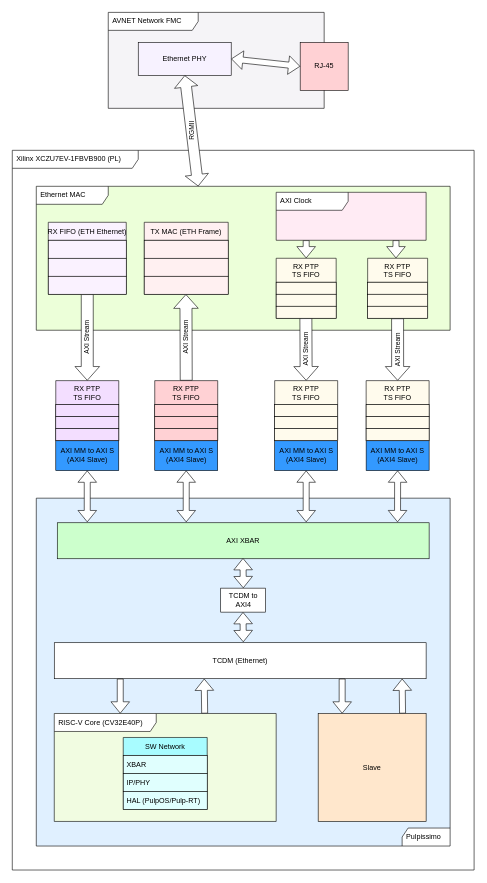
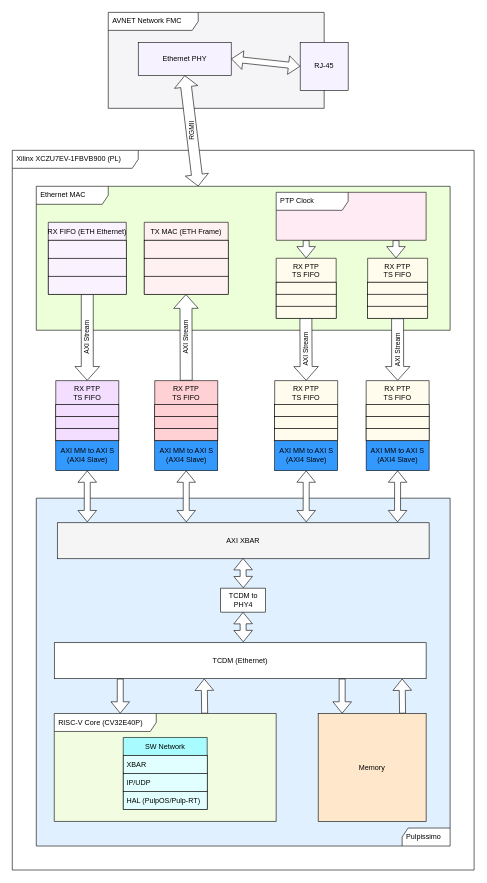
node "RJ-45": fillcolor #ffd1d4 -> #f7f2ff
node "AXI Clock": label "AXI Clock" -> "PTP Clock"
node "AXI XBAR": fillcolor #ccffcc -> #f5f5f5
node "TCDM to AXI4": label "TCDM to AXI4" -> "TCDM to PHY4"
node "Slave": label "Slave" -> "Memory"
node "IP/PHY": label "IP/PHY" -> "IP/UDP"
